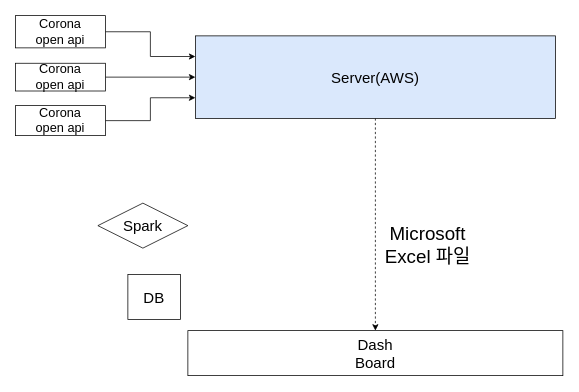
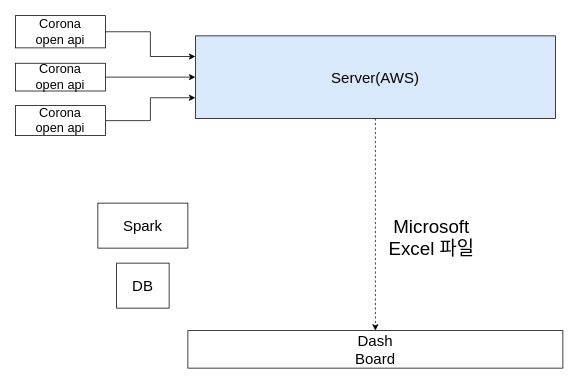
node "Spark": shape diamond -> rectangle
node "Microsoft Excel 파일": moved (428, 244) -> (432, 237)
node "DB": moved (154, 297) -> (143, 285)
node "Dash Board": size 375x45 -> 375x38
